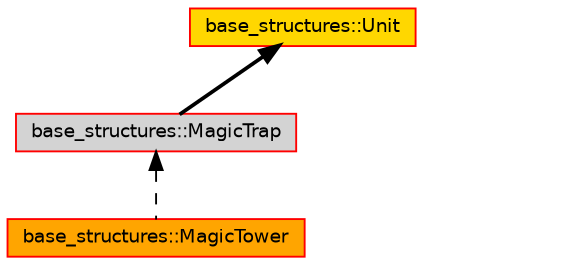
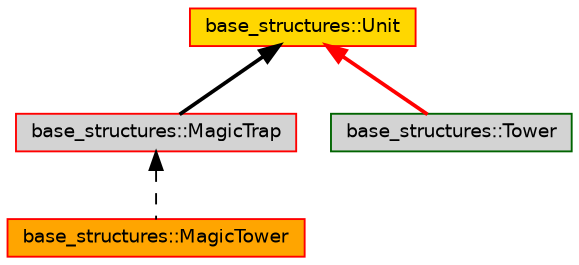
node "base_structures::Tower": added
